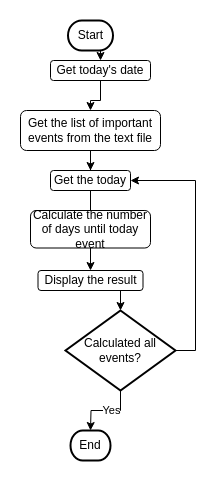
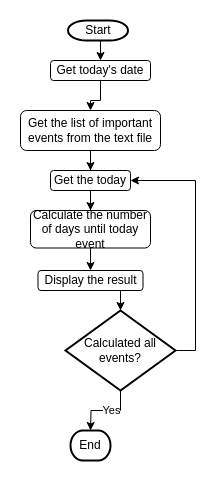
node "Start": size 45x30 -> 60x20
edge "Get the today" -- "Calculate the number of days until today event": arrowhead none -> classic
